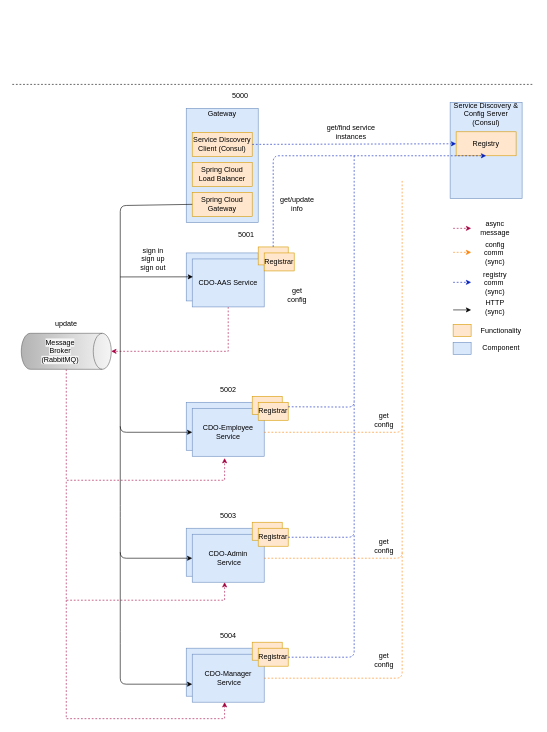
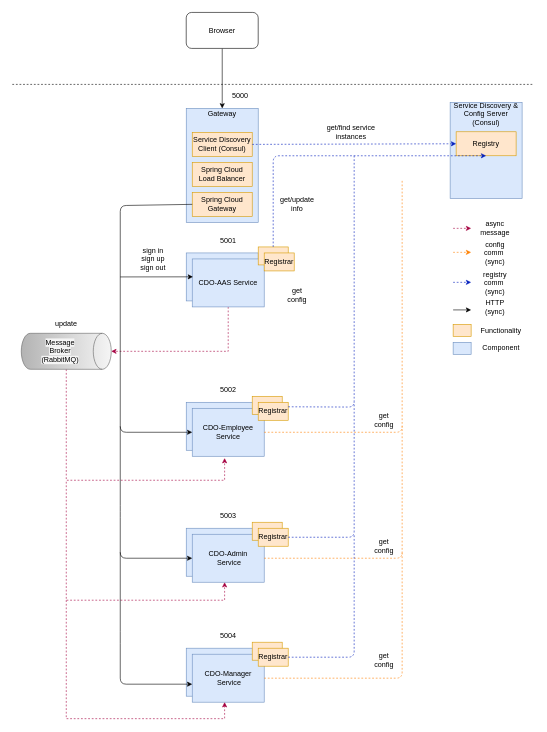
node "Browser": added
edge "Browser" -> "Gateway": added
node "5001": moved (246, 235) -> (228, 241)
